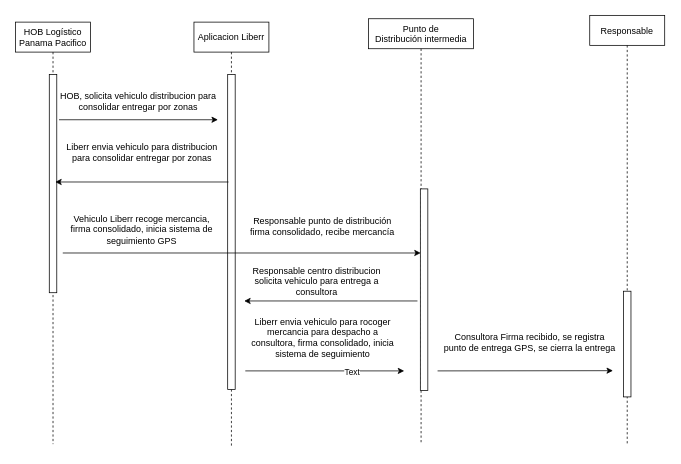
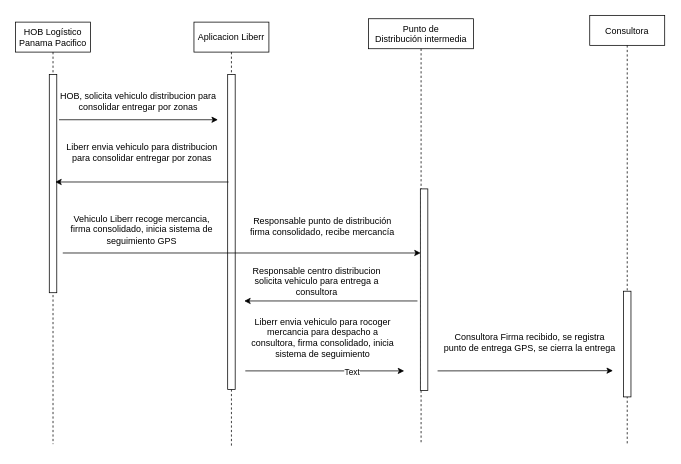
node "Responsable": label "Responsable" -> "Consultora"
